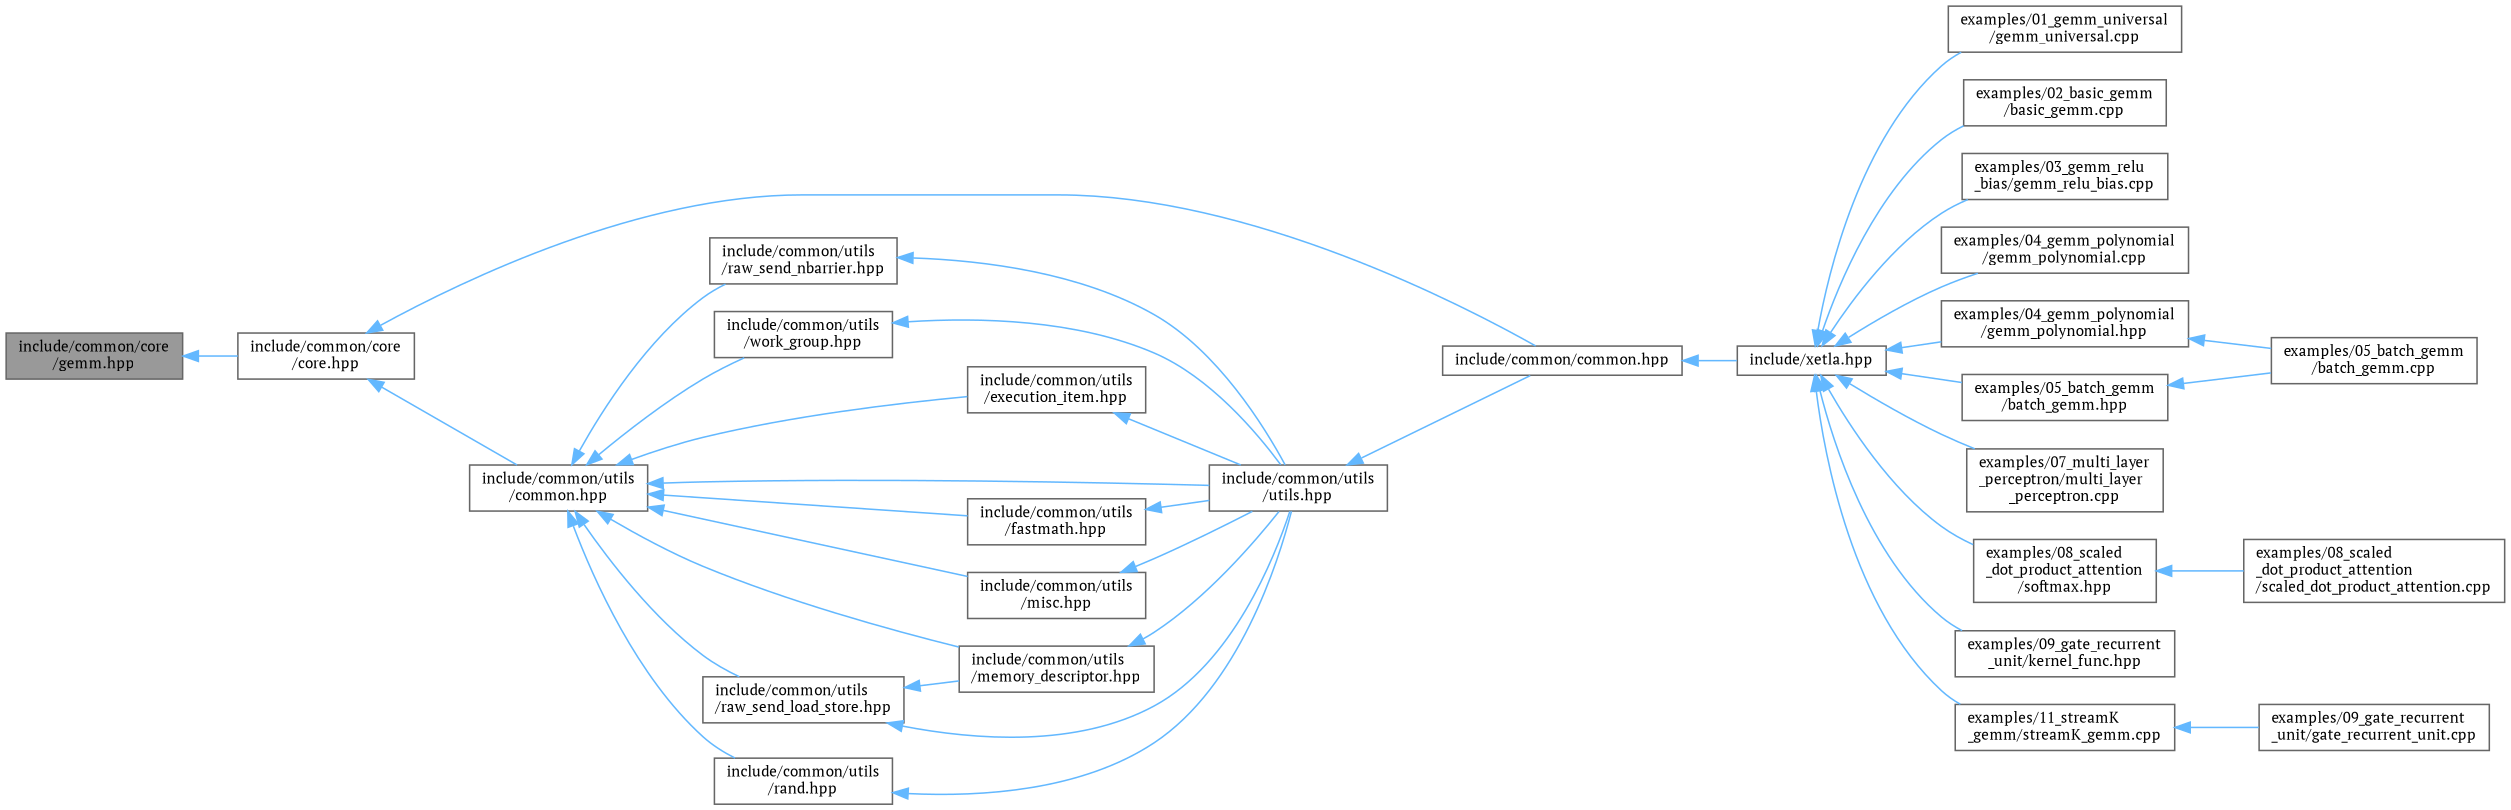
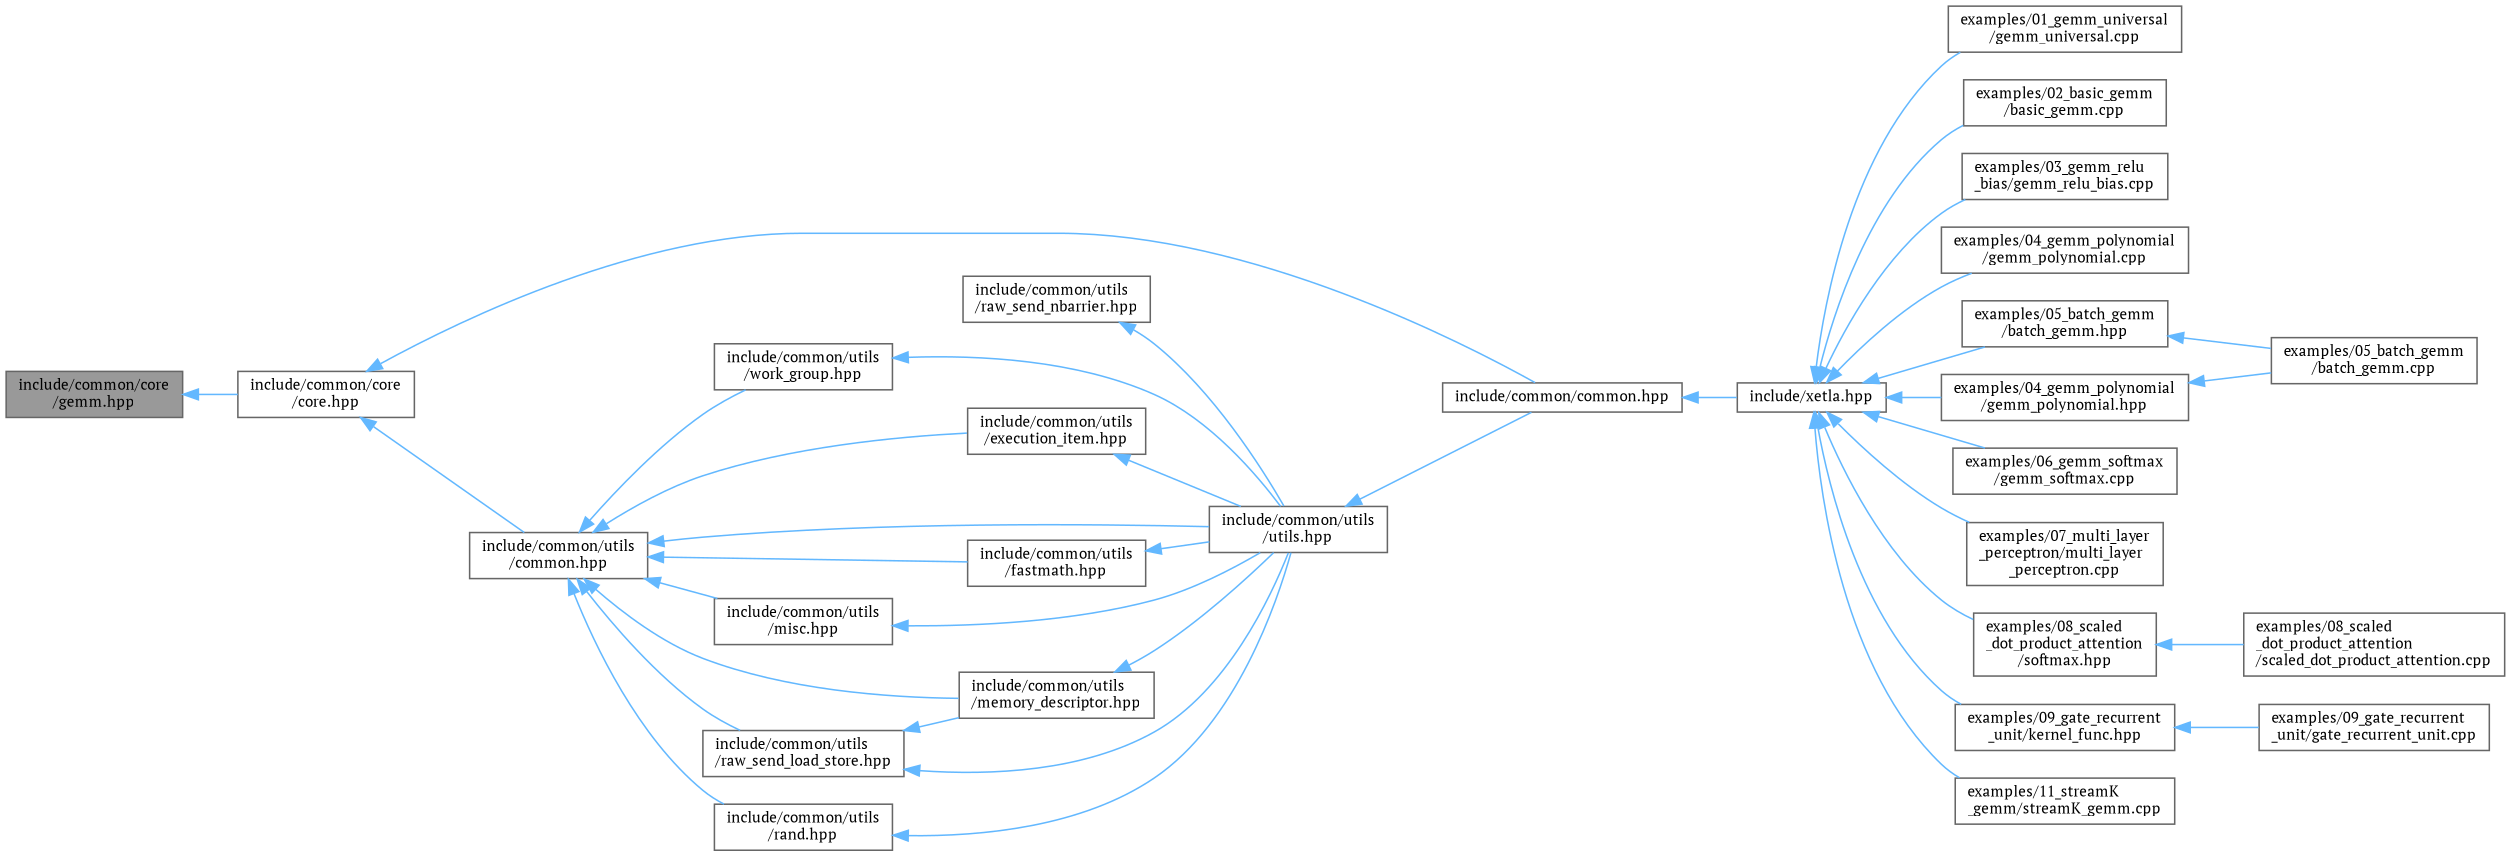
edge "include/common/utils /raw_send_nbarrier.hpp" -> "include/common/utils /common.hpp": removed
node "examples/06_gemm_softmax /gemm_softmax.cpp": added
edge "examples/09_gate_recurrent _unit/gate_recurrent_unit.cpp" -> "examples/11_streamK _gemm/streamK_gemm.cpp": now "examples/09_gate_recurrent _unit/gate_recurrent_unit.cpp" -> "examples/09_gate_recurrent _unit/kernel_func.hpp"
